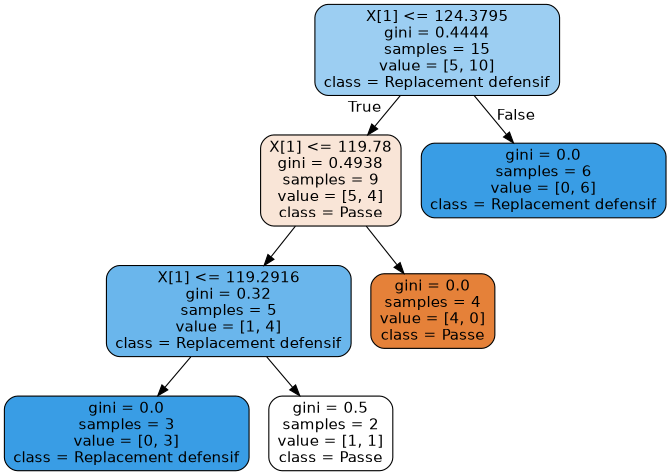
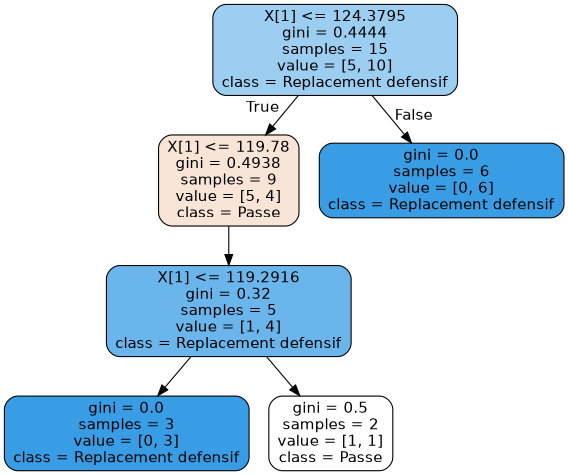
node "gini = 0.0 samples = 4 value = [4, 0] class = Passe": removed
